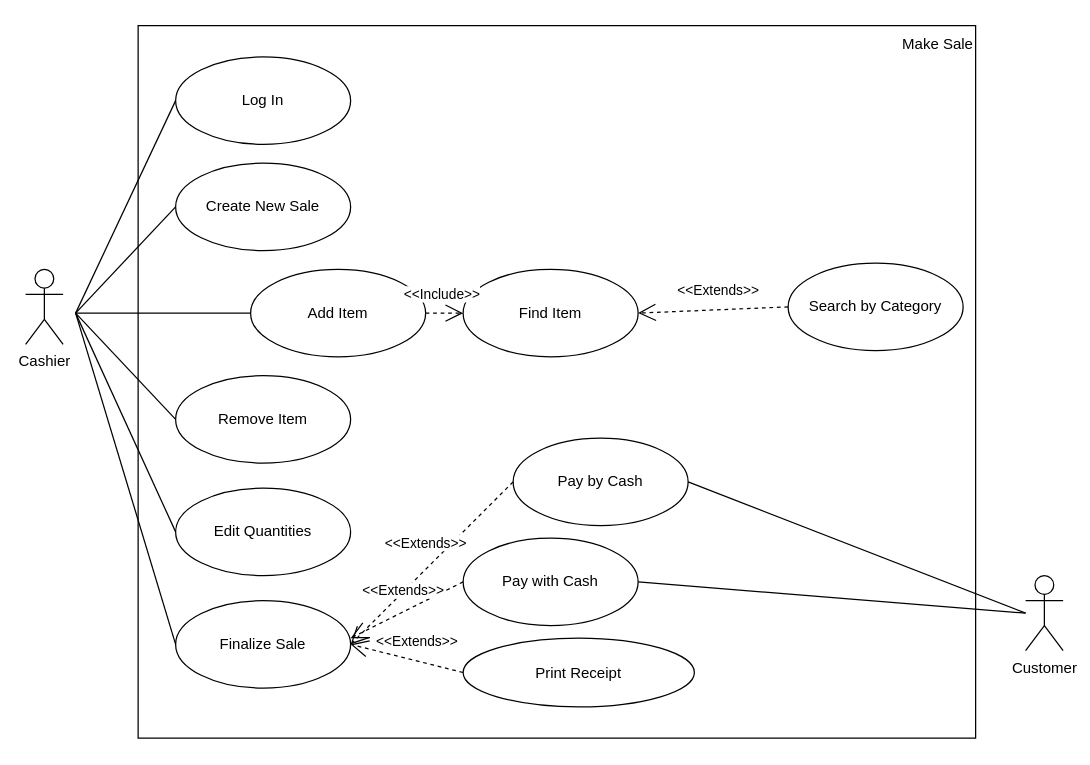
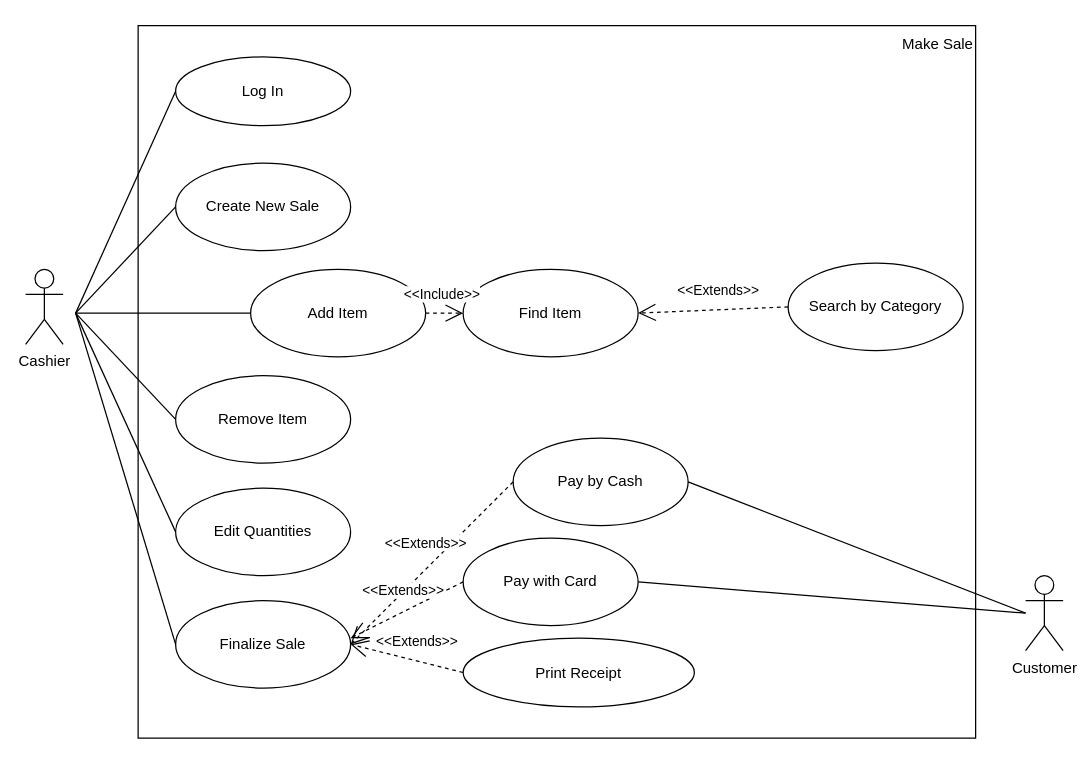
node "Log In": size 175x88 -> 175x69
node "Pay with Cash": label "Pay with Cash" -> "Pay with Card"
